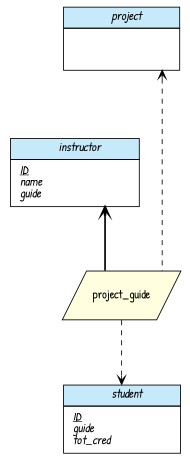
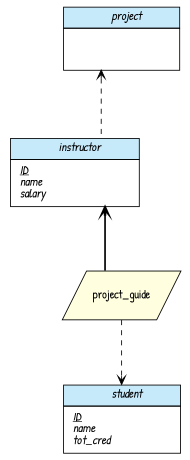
edge "project_guide" -> "project": now "instructor" -> "project"
node "instructor": text "guide" -> "salary"
node "student": text "guide" -> "name"
